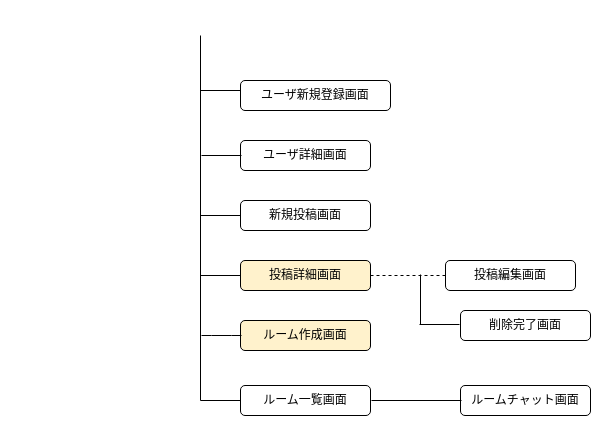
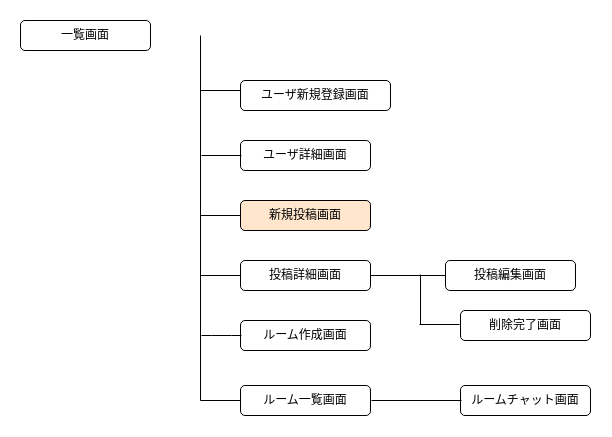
node "一覧画面": added
node "新規投稿画面": fillcolor #ffffff -> #ffe6cc
node "投稿詳細画面": fillcolor #fff2cc -> #ffffff
edge "投稿詳細画面" -- "投稿編集画面": style dashed -> solid
node "ルーム作成画面": fillcolor #fff2cc -> #ffffff
